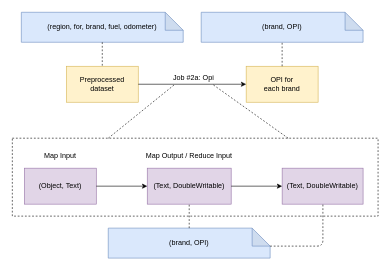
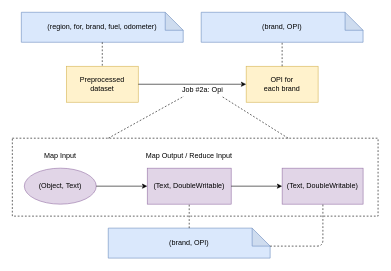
node "Job #2a: Opi": moved (194, 78) -> (203, 90)
node "(Object, Text)": shape rectangle -> ellipse
